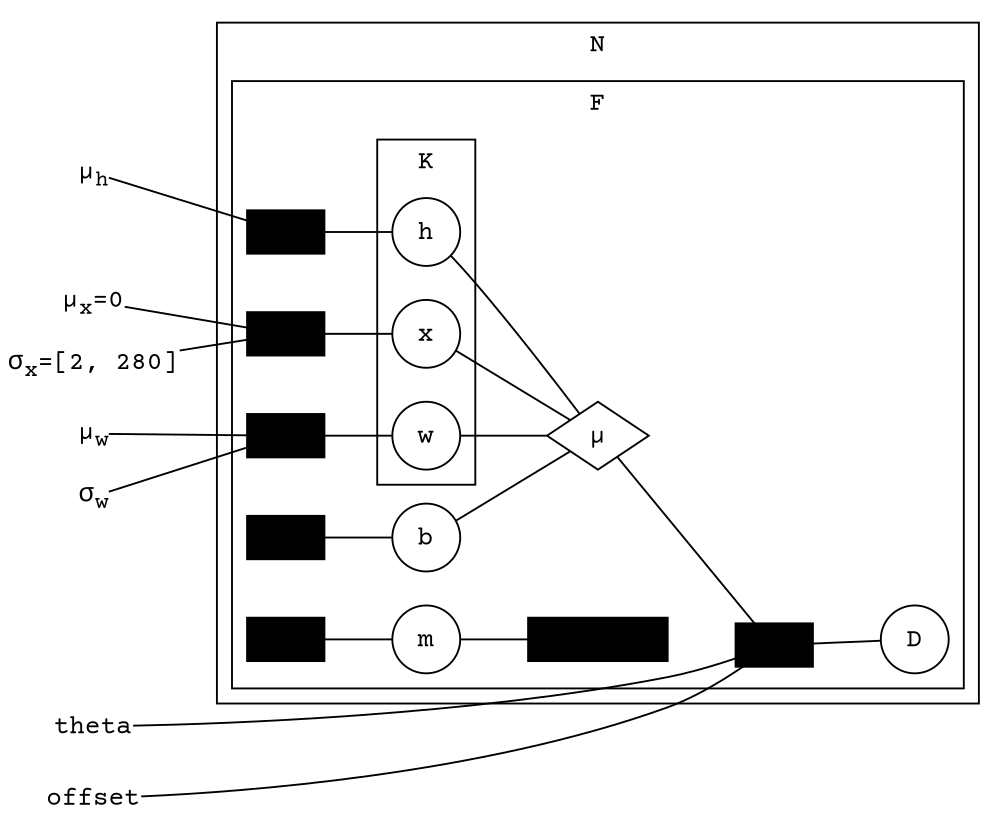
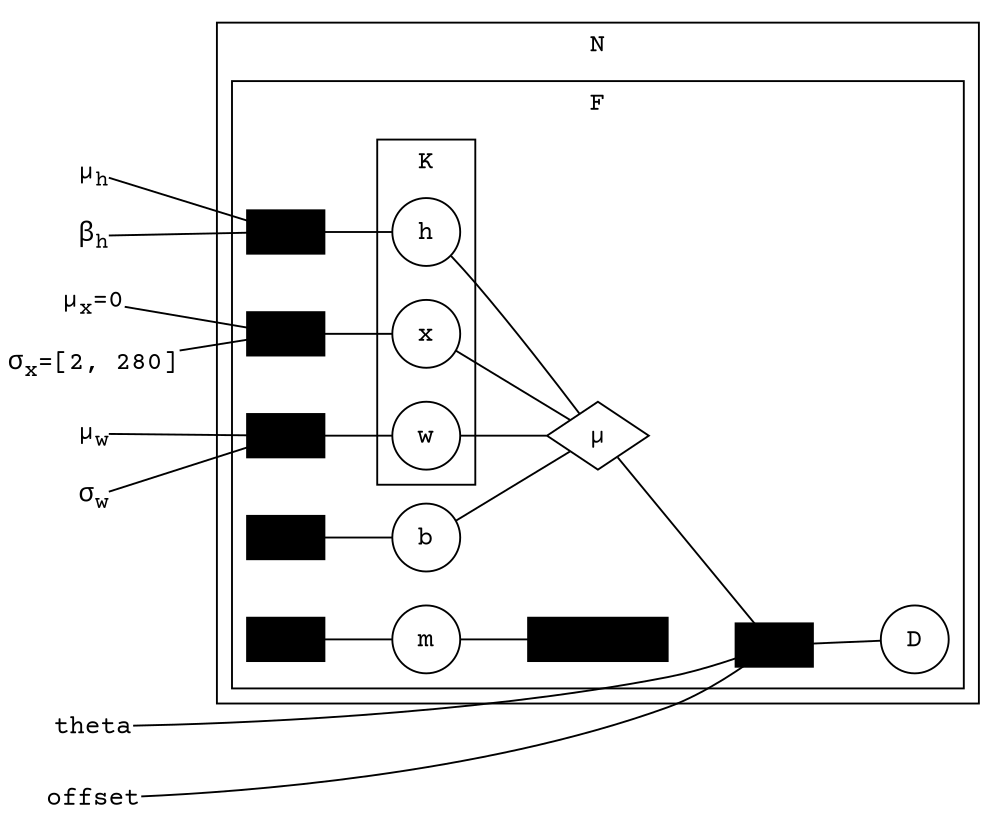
node "β": added
